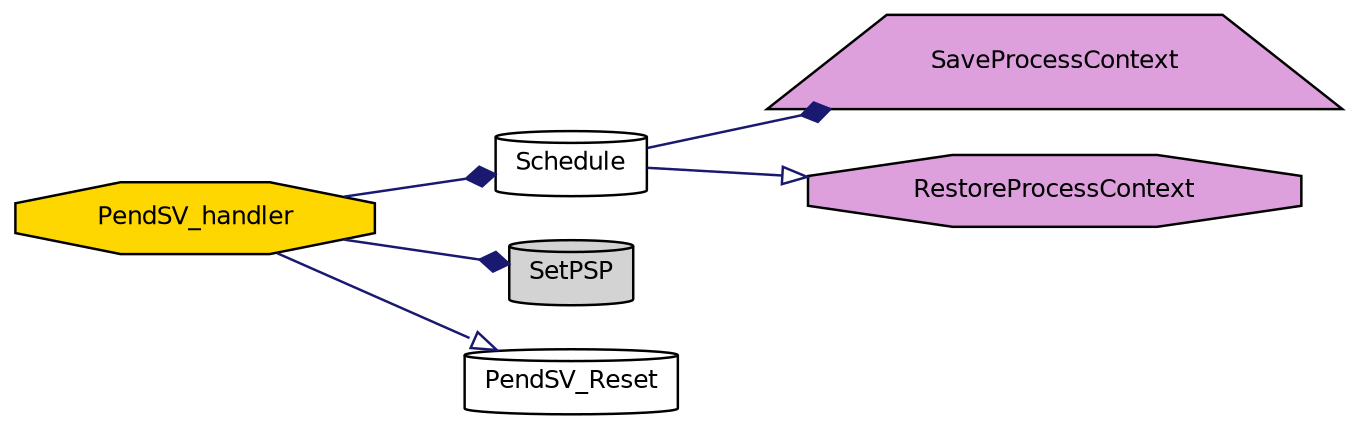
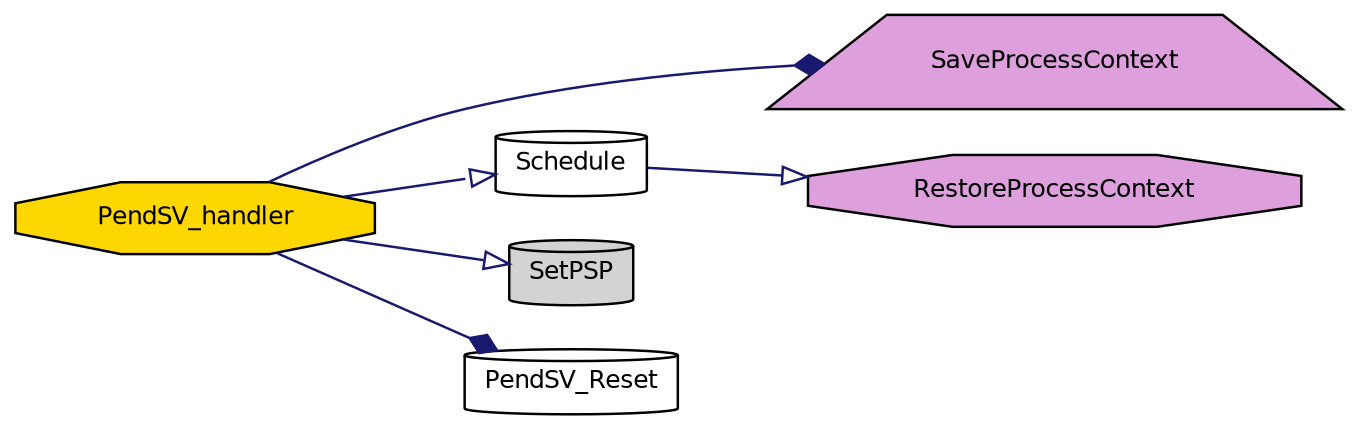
edge "Schedule" -> "SaveProcessContext": now "PendSV_handler" -> "SaveProcessContext"
edge "PendSV_handler" -> "Schedule": arrowhead diamond -> onormal
edge "PendSV_handler" -> "SetPSP": arrowhead diamond -> onormal
edge "PendSV_handler" -> "PendSV_Reset": arrowhead onormal -> diamond
